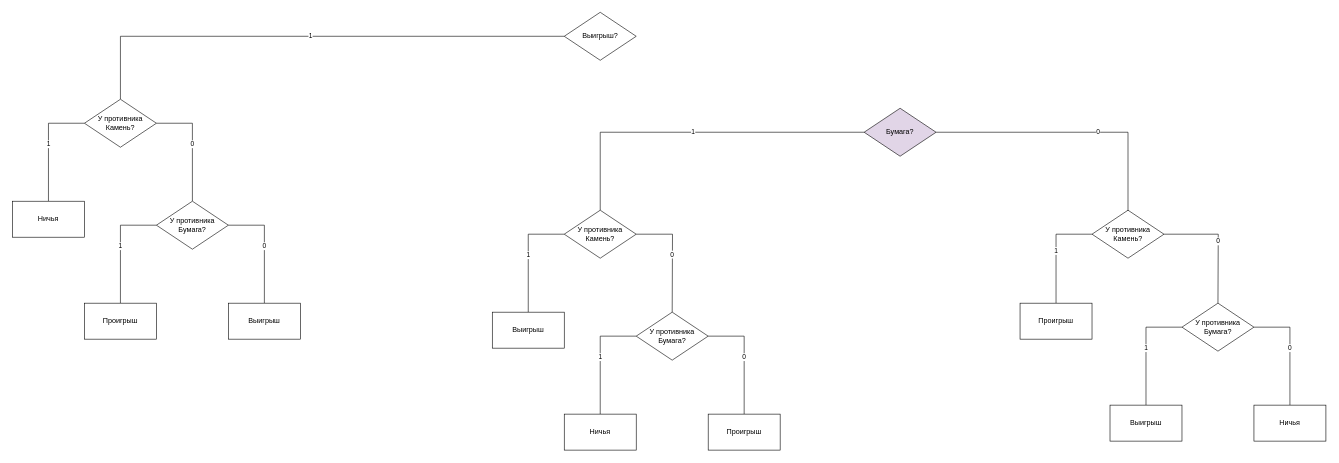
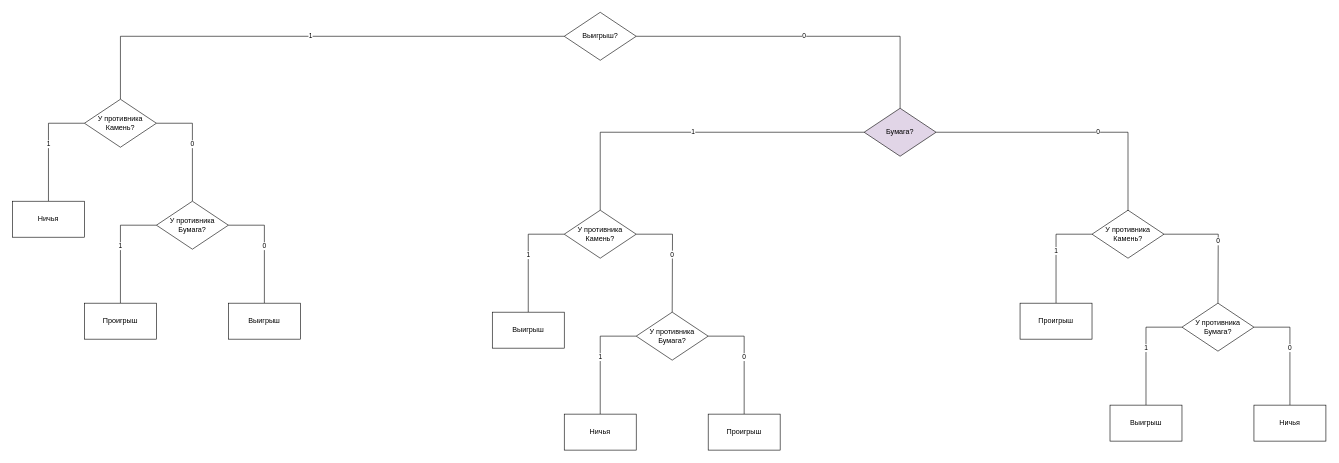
edge "Выигрыш?" -- "Бумага?": added, label "0"
